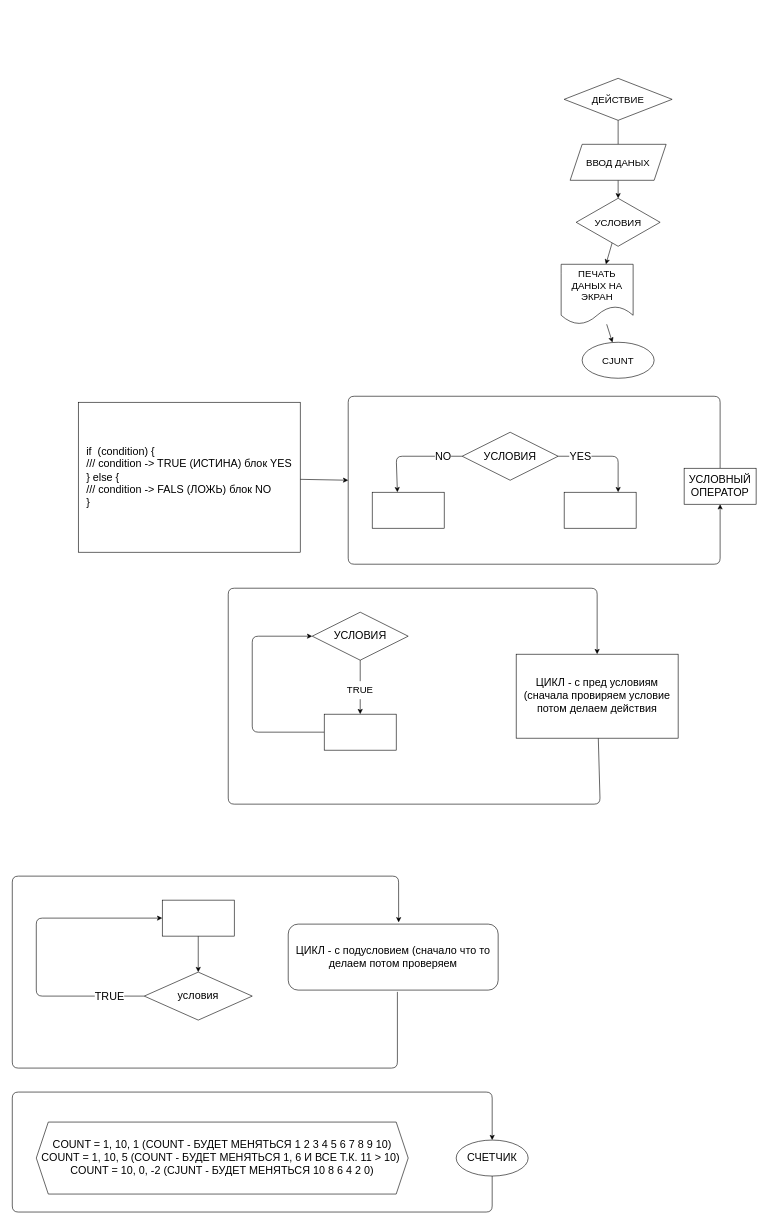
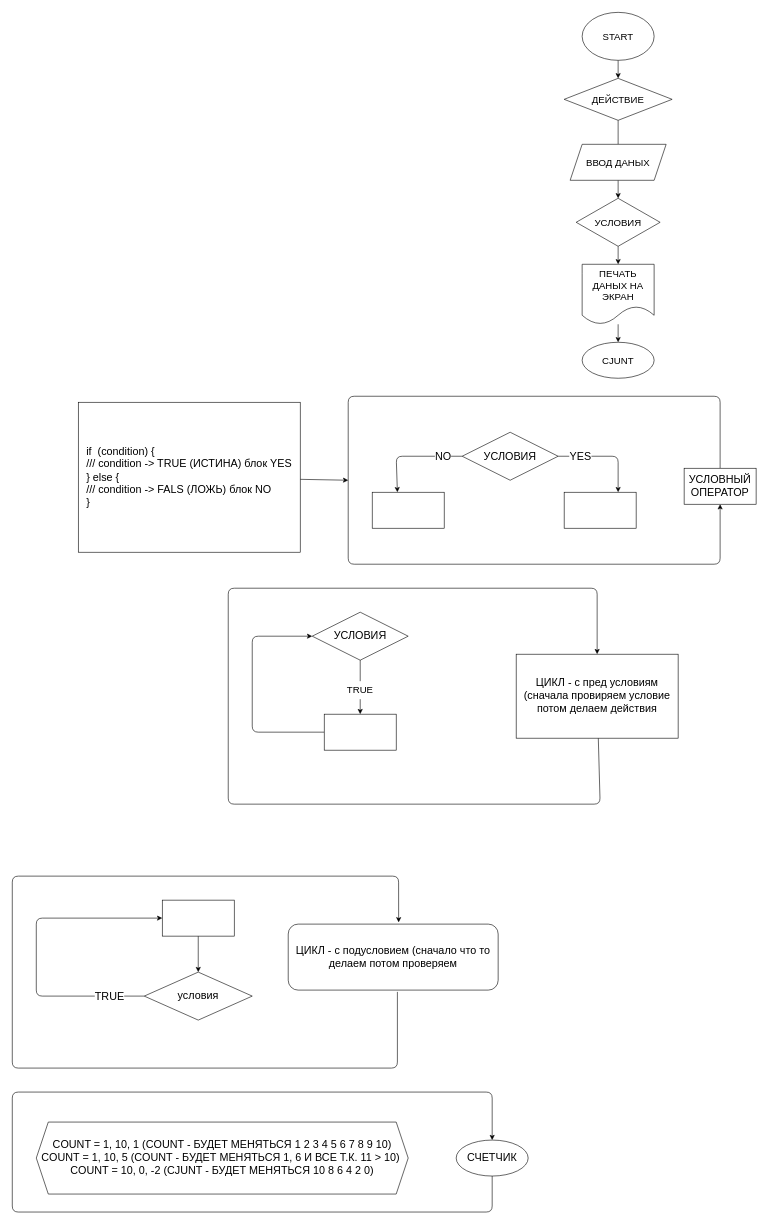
node "START": added
edge "START" -> "ДЕЙСТВИЕ": added
node "ПЕЧАТЬ ДАНЫХ НА ЭКРАН": moved (597, 294) -> (618, 294)
